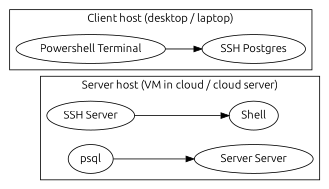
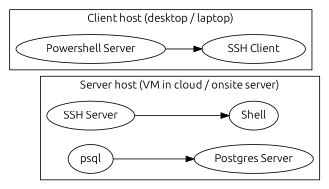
node "Powershell Terminal": label "Powershell Terminal" -> "Powershell Server"
node "SSH Postgres": label "SSH Postgres" -> "SSH Client"
cluster "Server host (VM in cloud / cloud server)": label "Server host (VM in cloud / cloud server)" -> "Server host (VM in cloud / onsite server)"
node "Server Server": label "Server Server" -> "Postgres Server"
